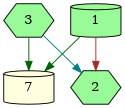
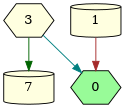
node "3": fillcolor palegreen -> lightyellow
node "1": fillcolor palegreen -> lightyellow
edge "1" -> "7": removed
node "2": label "2" -> "0"
